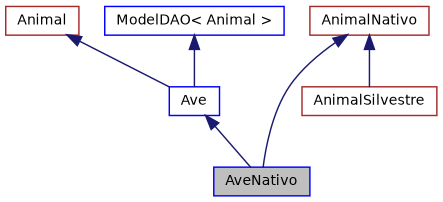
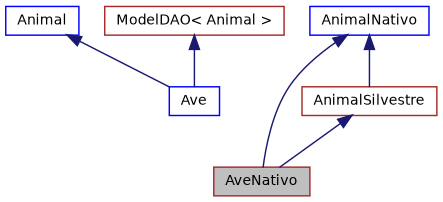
node "Animal": color brown -> blue
node "ModelDAO< Animal >": color blue -> brown
node "AnimalNativo": color brown -> blue
edge "AveNativo" -> "Ave": now "AveNativo" -> "AnimalSilvestre"
node "AveNativo": color blue -> brown
